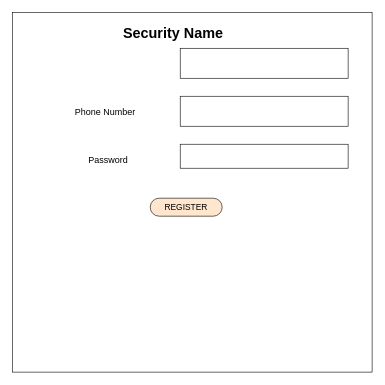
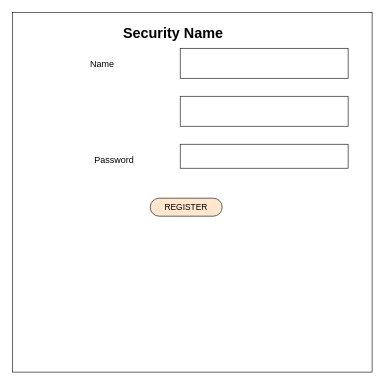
node "Name": added
node "Phone Number": removed
node "Password": moved (108, 159) -> (114, 159)
